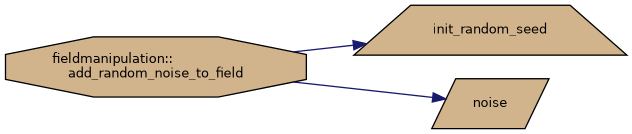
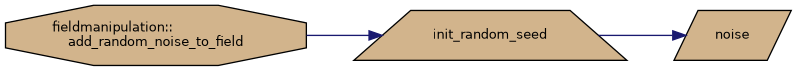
edge "fieldmanipulation:: add_random_noise_to_field" -> "noise": now "init_random_seed" -> "noise"
